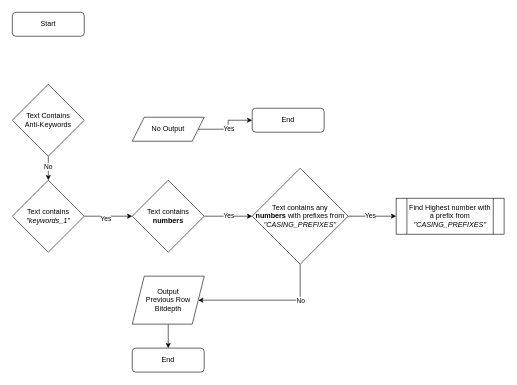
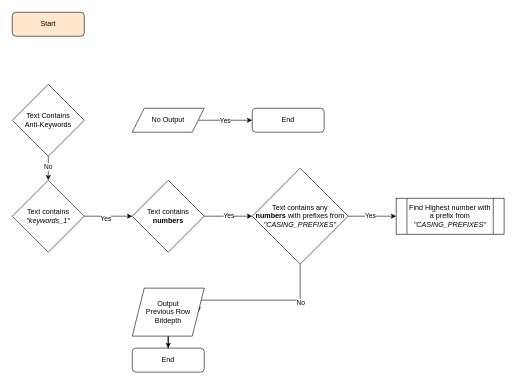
node "Start": fillcolor #ffffff -> #ffe6cc
node "No Output": moved (168, 129) -> (168, 120)
node "Output Previous Row Bitdepth": moved (168, 300) -> (168, 312)
